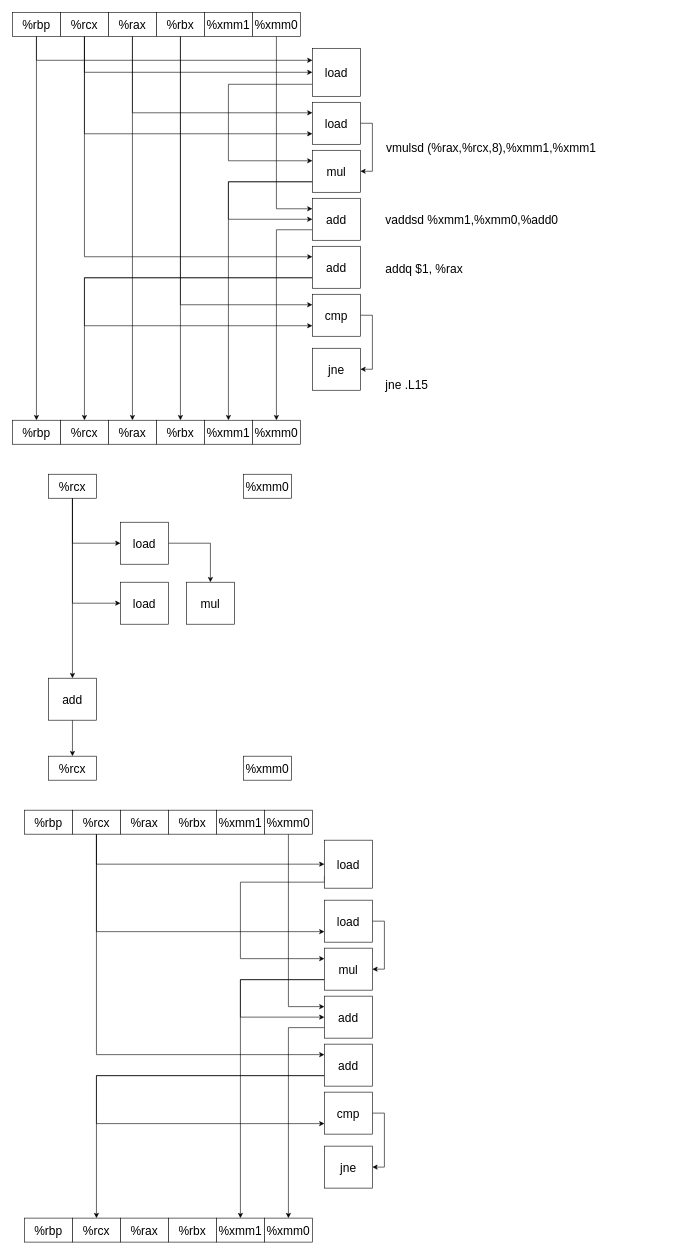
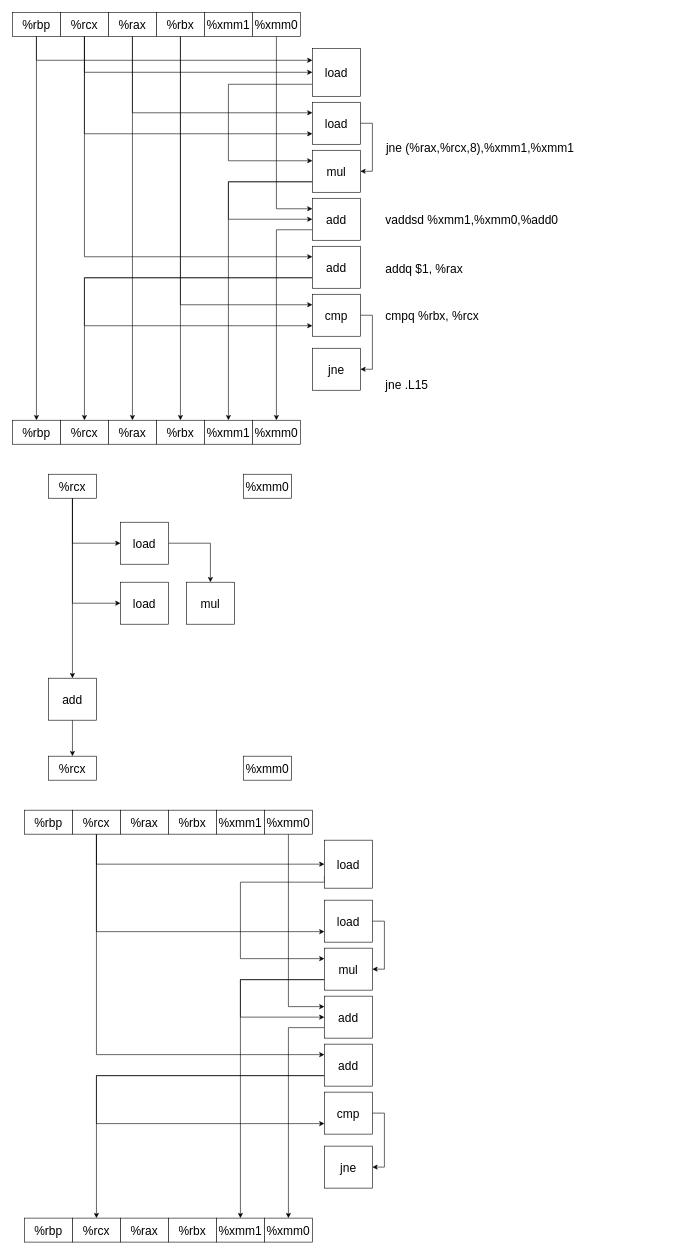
node "vmulsd (%rax,%rcx,8),%xmm1,%xmm1": label "vmulsd (%rax,%rcx,8),%xmm1,%xmm1" -> "jne (%rax,%rcx,8),%xmm1,%xmm1"
node "cmpq %rbx, %rcx": added
